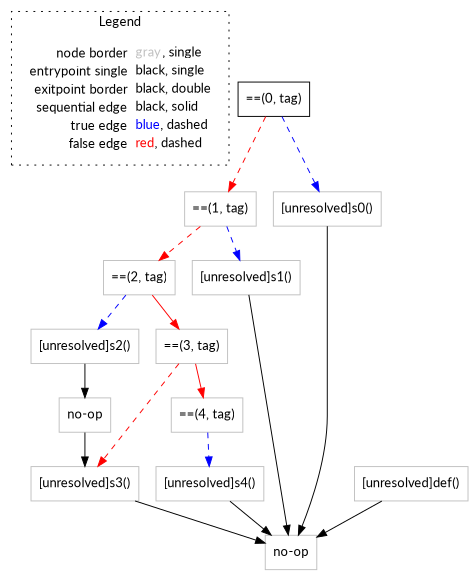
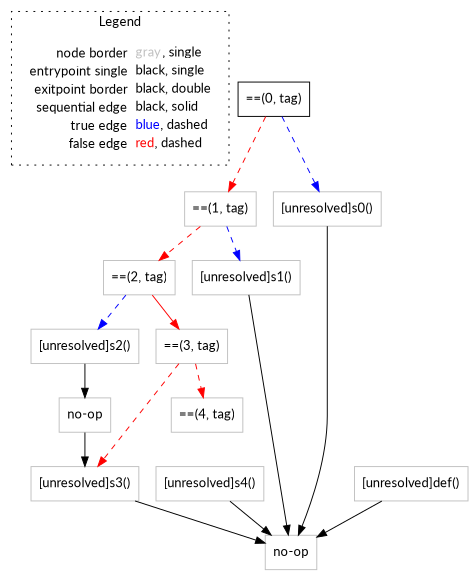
edge "==(3, tag)" -> "==(4, tag)": style solid -> dashed
edge "==(4, tag)" -> "[unresolved]s4()": removed
